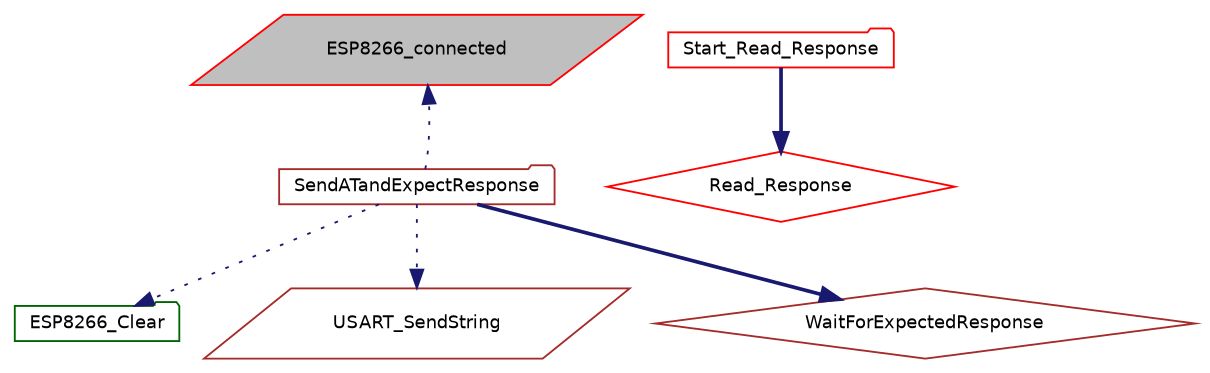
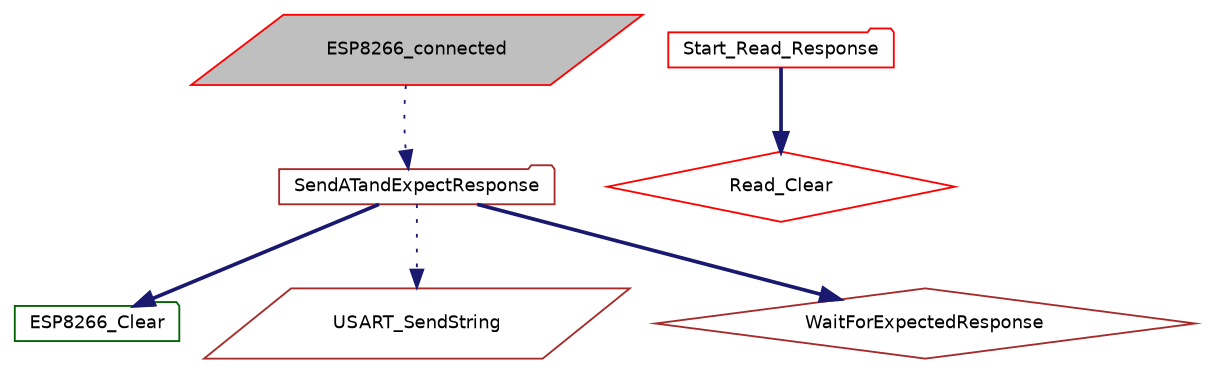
edge "SendATandExpectResponse" -> "ESP8266_connected": reversed
node "Read_Response": label "Read_Response" -> "Read_Clear"
edge "SendATandExpectResponse" -> "ESP8266_Clear": style dotted -> bold
